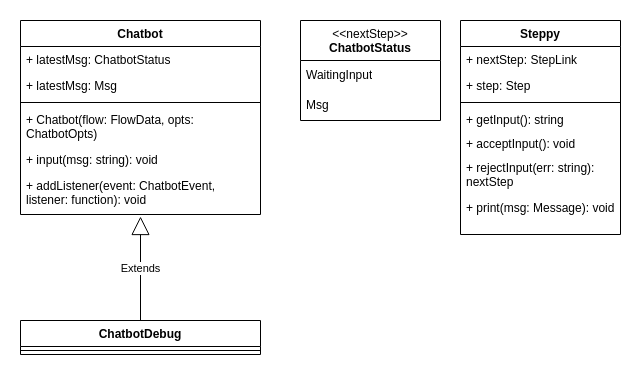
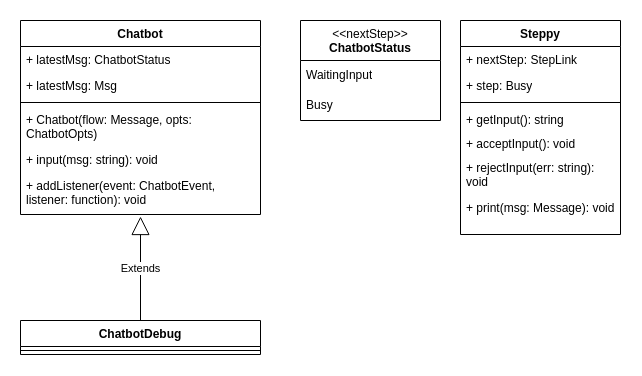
node "+ step: Step": label "+ step: Step" -> "+ step: Busy"
node "Msg": label "Msg" -> "Busy"
node "+ Chatbot(flow: FlowData, opts: ChatbotOpts)": label "+ Chatbot(flow: FlowData, opts: ChatbotOpts)" -> "+ Chatbot(flow: Message, opts: ChatbotOpts)"
node "+ rejectInput(err: string): nextStep": label "+ rejectInput(err: string): nextStep" -> "+ rejectInput(err: string): void"
